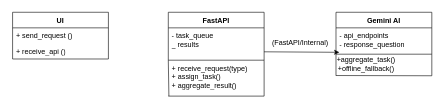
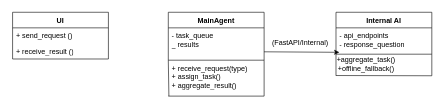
node "FastAPI": label "FastAPI" -> "MainAgent"
node "Gemini AI": label "Gemini AI" -> "Internal AI"
node "+ receive_api ()": label "+ receive_api ()" -> "+ receive_result ()"
